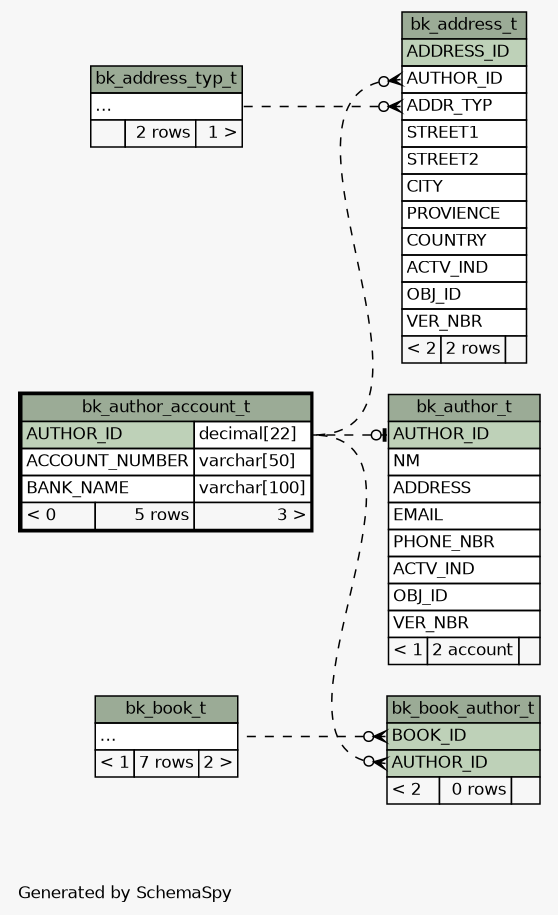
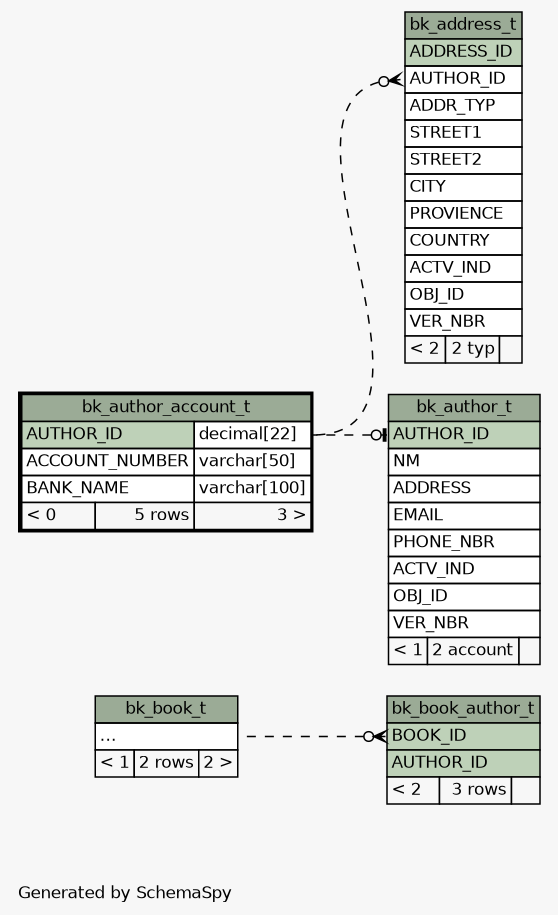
node "bk_address_typ_t": removed
node "bk_address_t": text "2 rows" -> "2 typ"
edge "bk_author_account_t" -> "bk_book_author_t": removed
node "bk_book_t": text "7 rows" -> "2 rows"
node "bk_book_author_t": text "0 rows" -> "3 rows"
